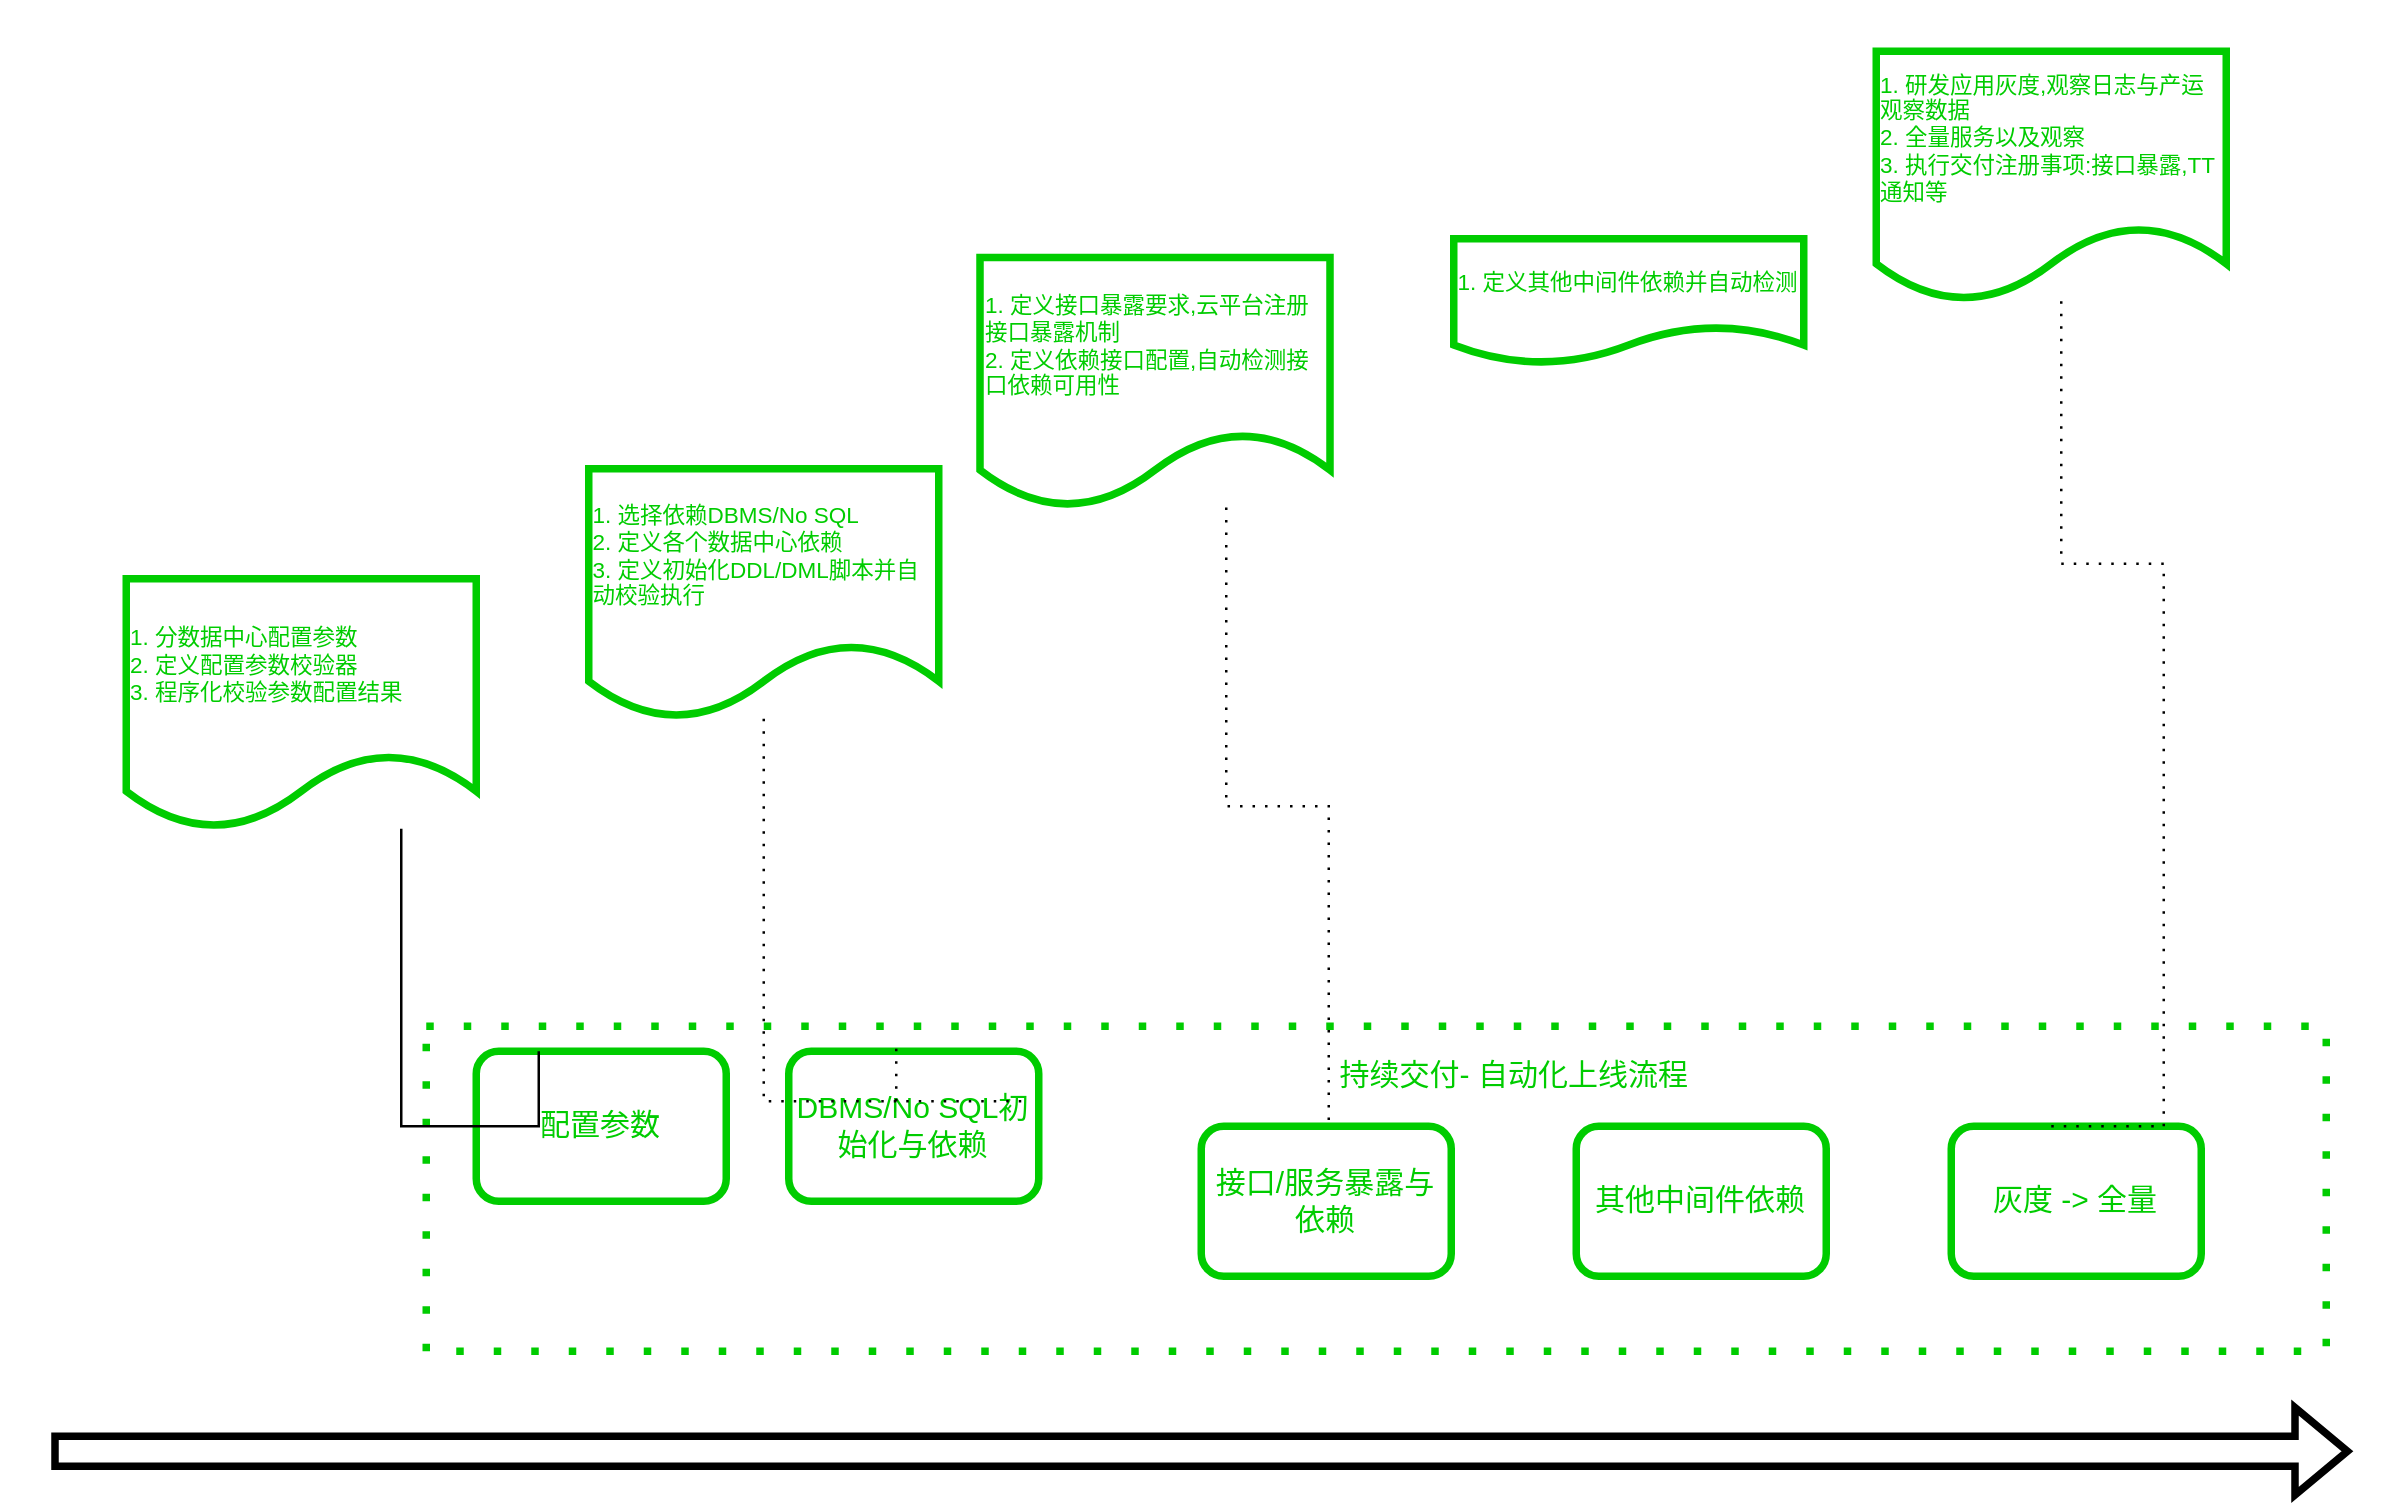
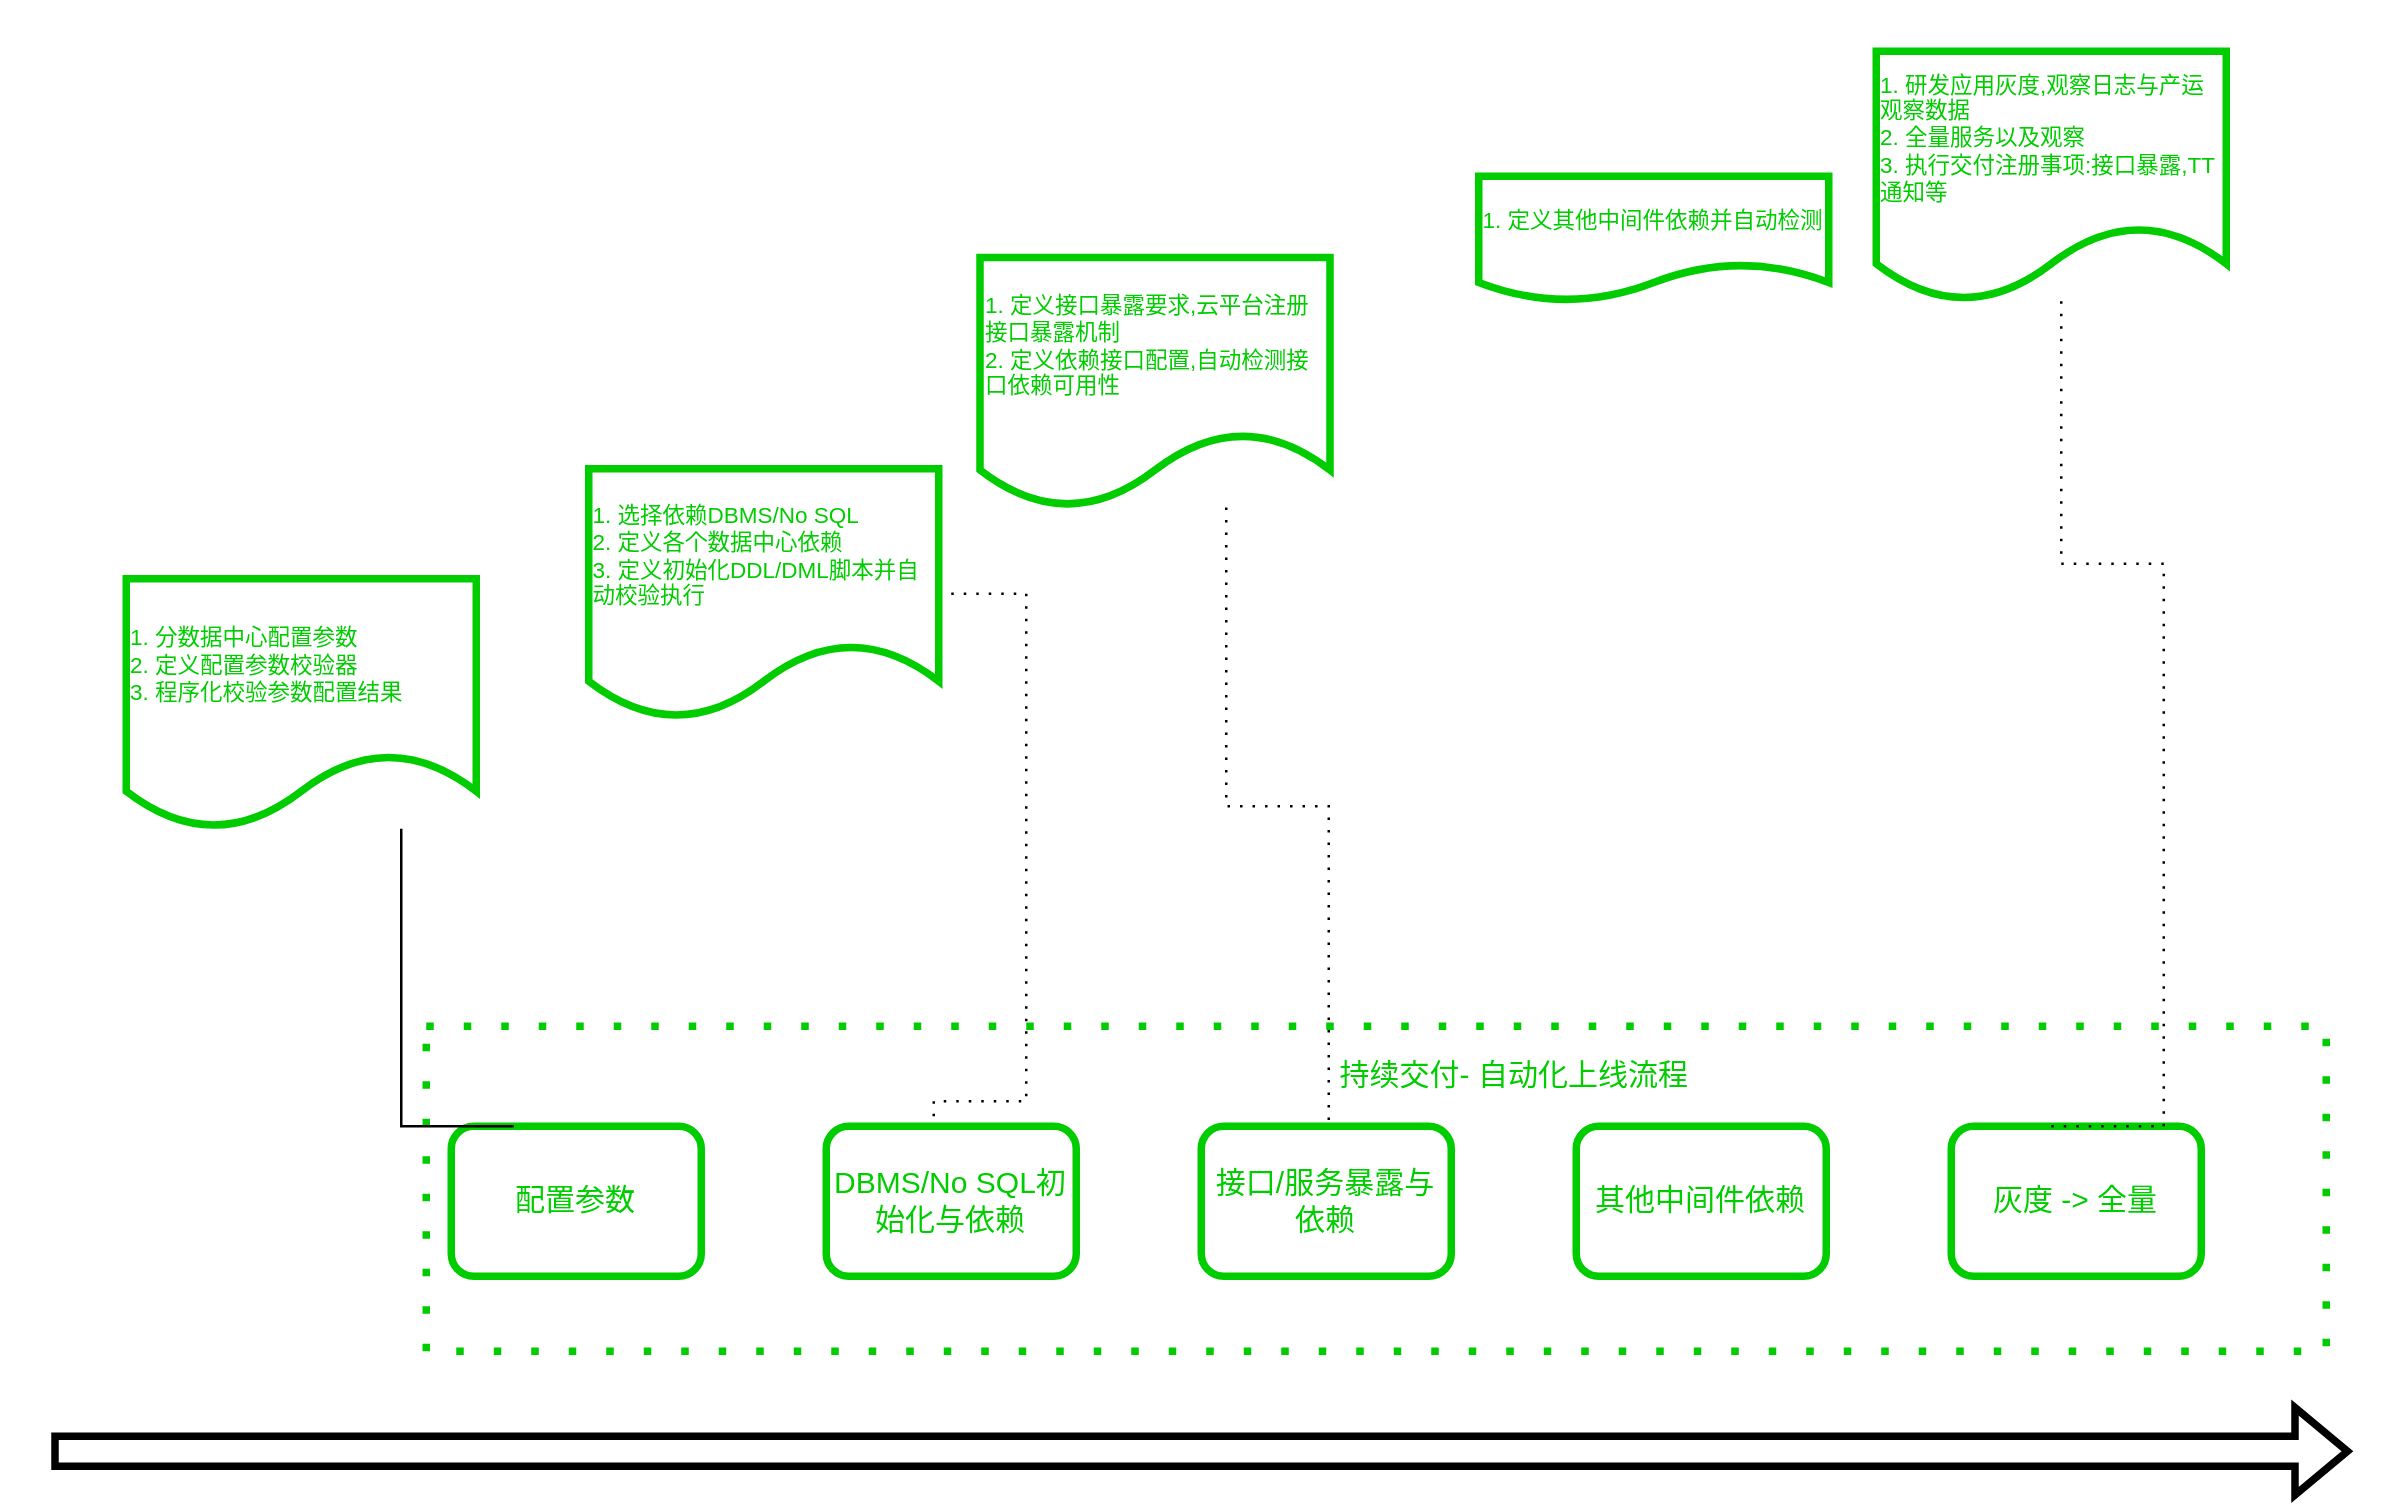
node "1. 定义其他中间件依赖并自动检测": moved (1629, 301) -> (1654, 239)
node "配置参数": moved (601, 1126) -> (576, 1201)
node "DBMS/No SQL初始化与依赖": moved (914, 1126) -> (951, 1201)
